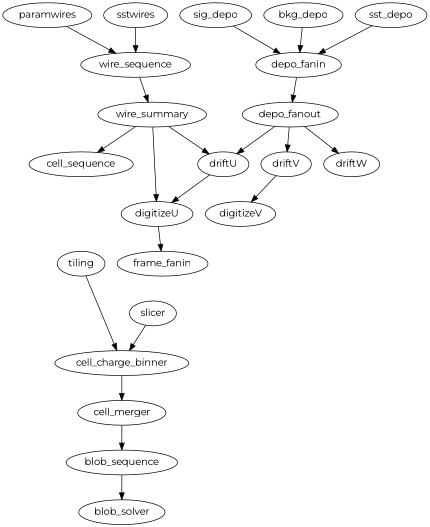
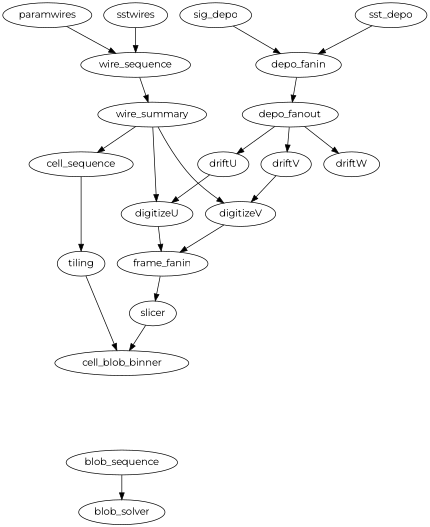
node "bkg_depo": removed
edge "wire_summary" -> "driftU": now "wire_summary" -> "digitizeV"
edge "cell_sequence" -> "tiling": added
edge "digitizeV" -> "frame_fanin": added
edge "frame_fanin" -> "slicer": added
node "cell_charge_binner": label "cell_charge_binner" -> "cell_blob_binner"
node "cell_merger": removed
